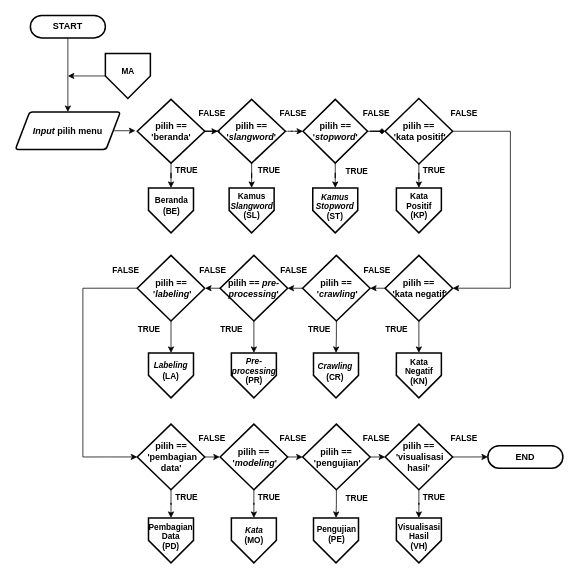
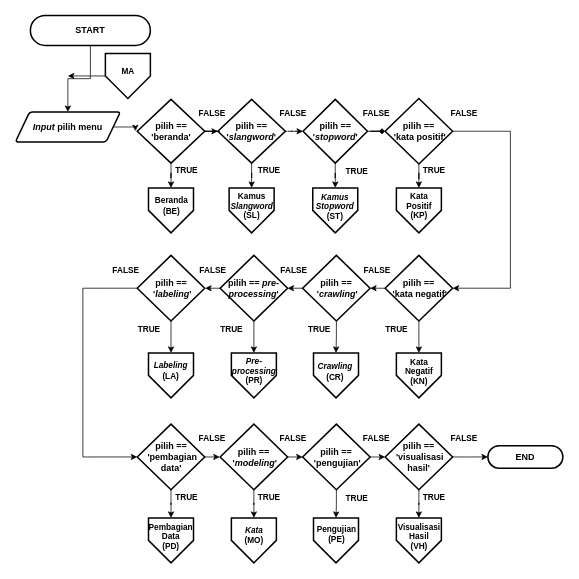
node "START": size 75x23 -> 120x30
node "Input pilih menu": size 105x38 -> 105x30
